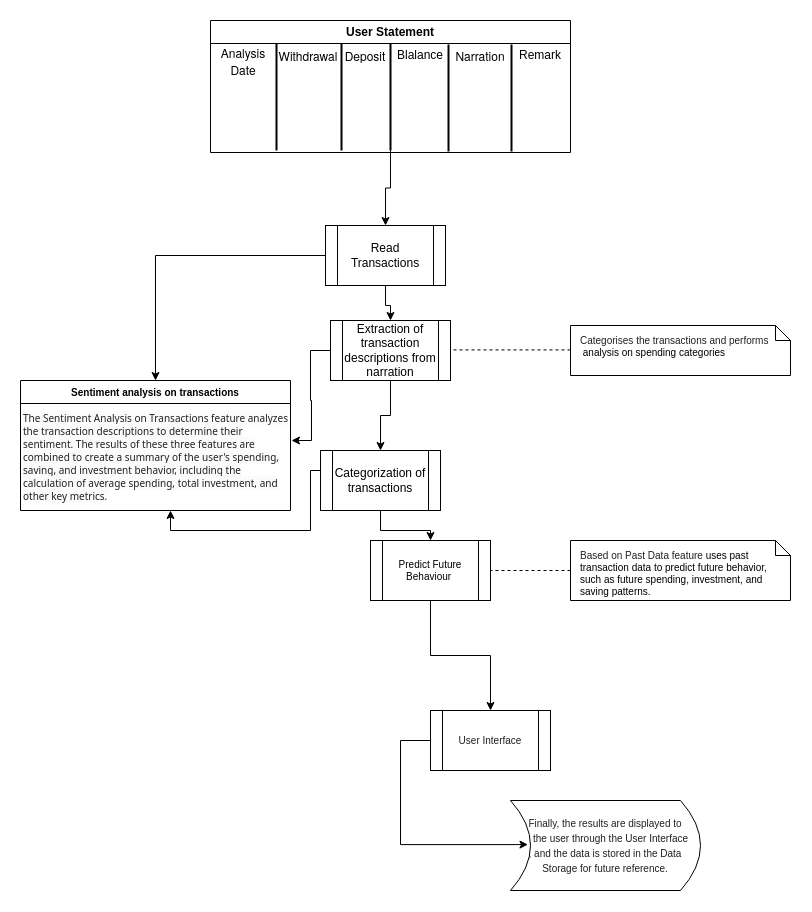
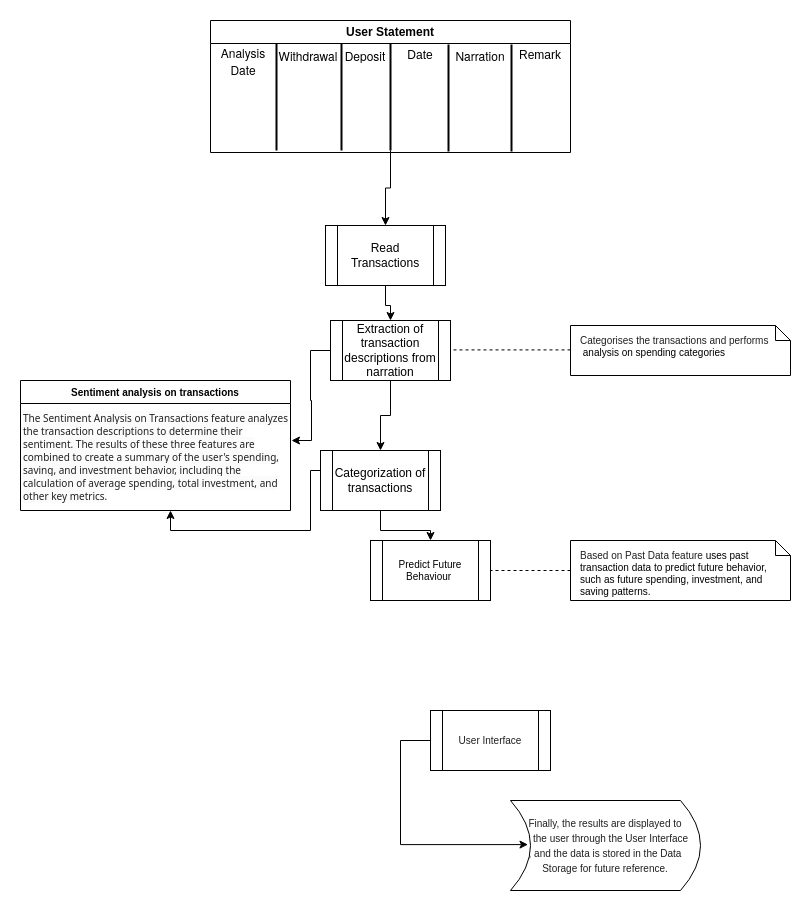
node "Blalance": label "Blalance" -> "Date"
edge "Read Transactions" -> "Sentiment analysis on transactions": removed
edge "Predict Future Behaviour" -> "User Interface": removed
